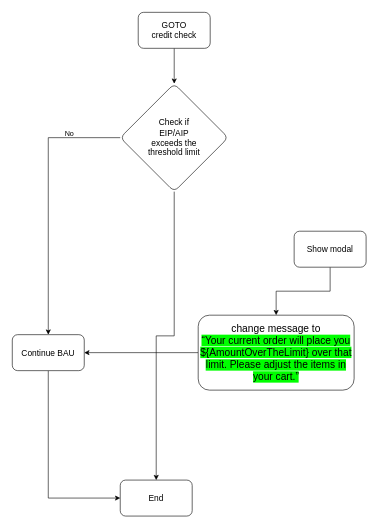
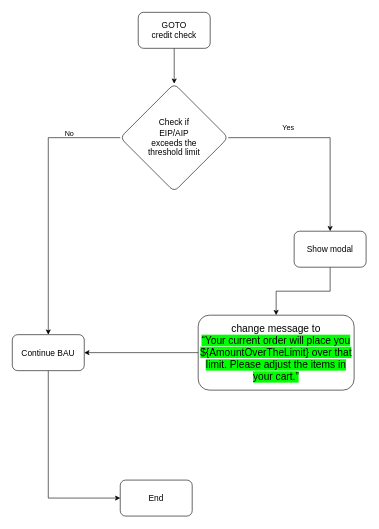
node "Yes": added
edge "Check if EIP/AIPexceeds the threshold limit" -> "End": now "Check if EIP/AIPexceeds the threshold limit" -> "Show modal"
